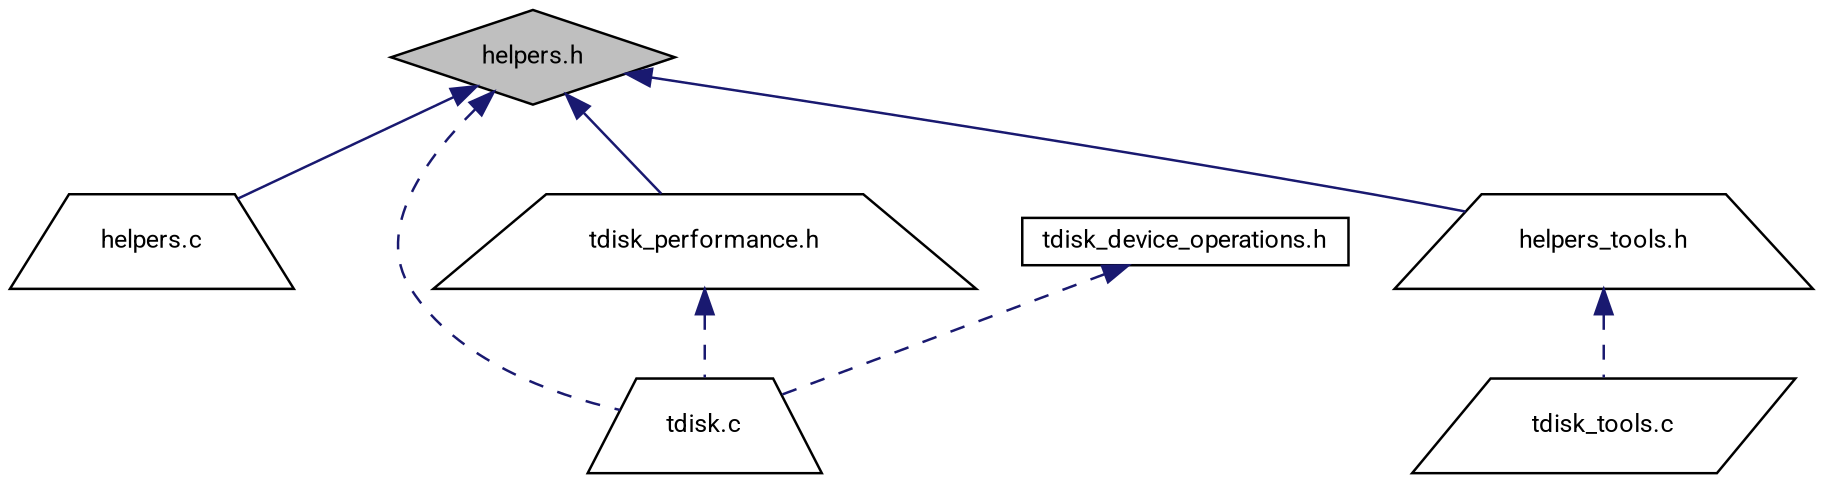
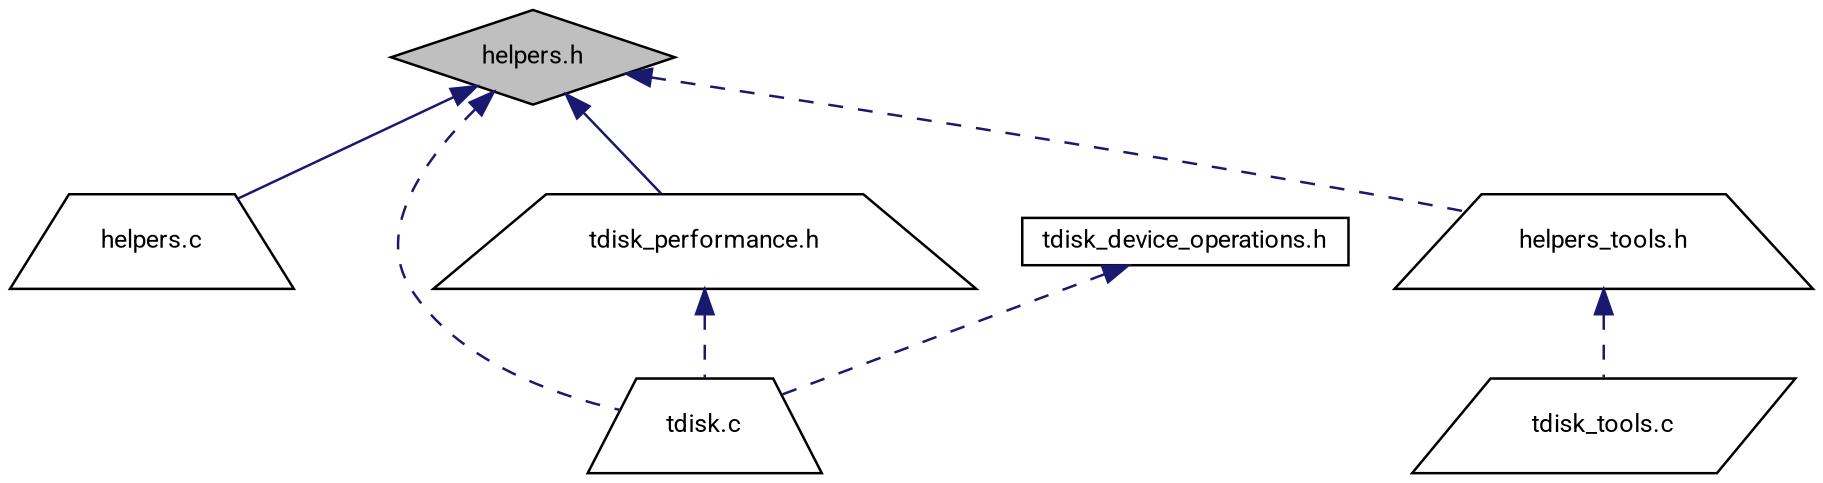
edge "helpers_tools.h" -> "helpers.h": style solid -> dashed
